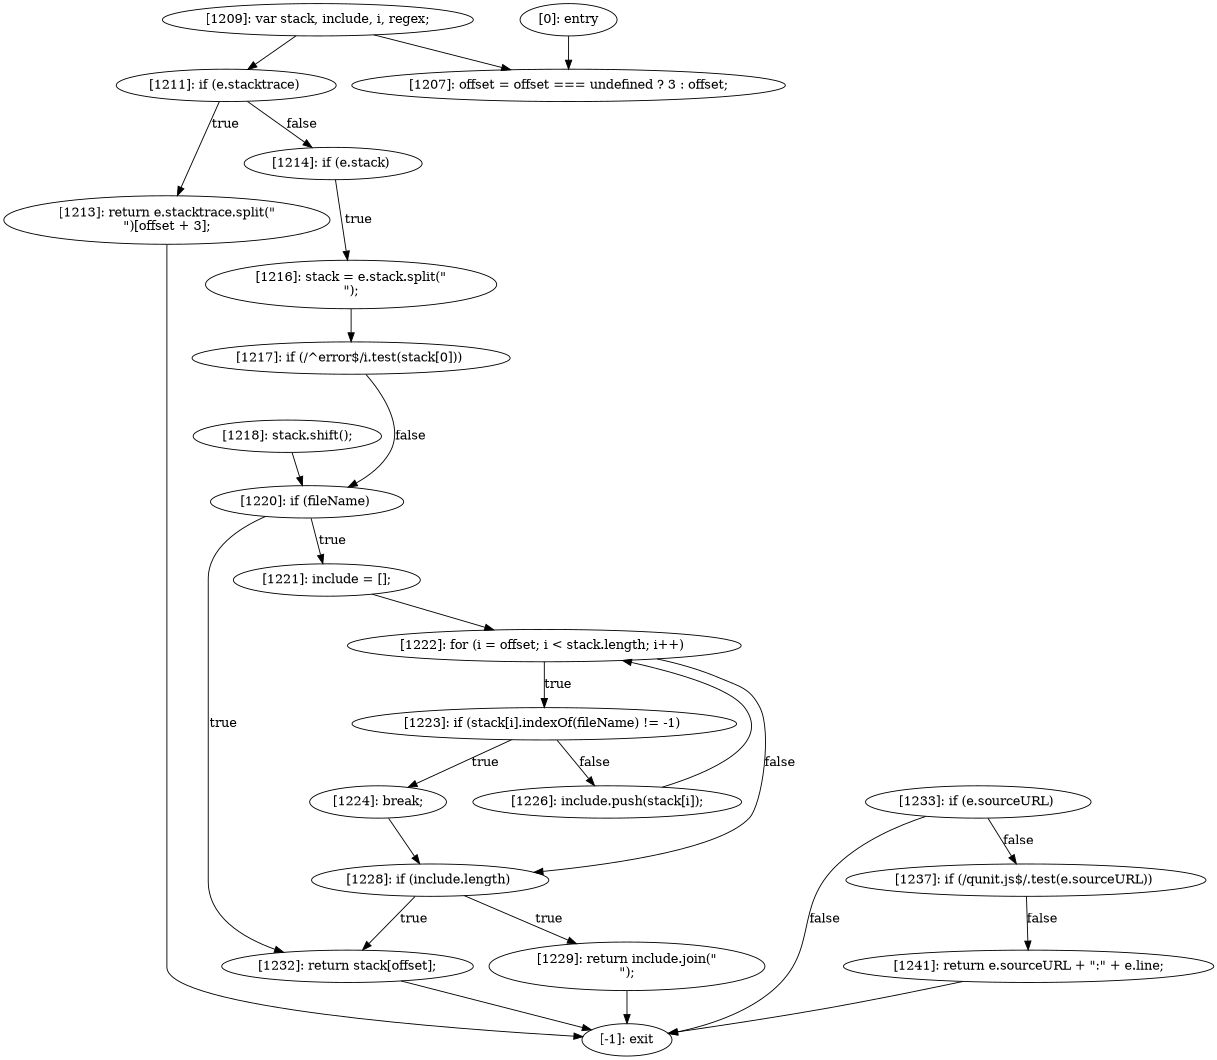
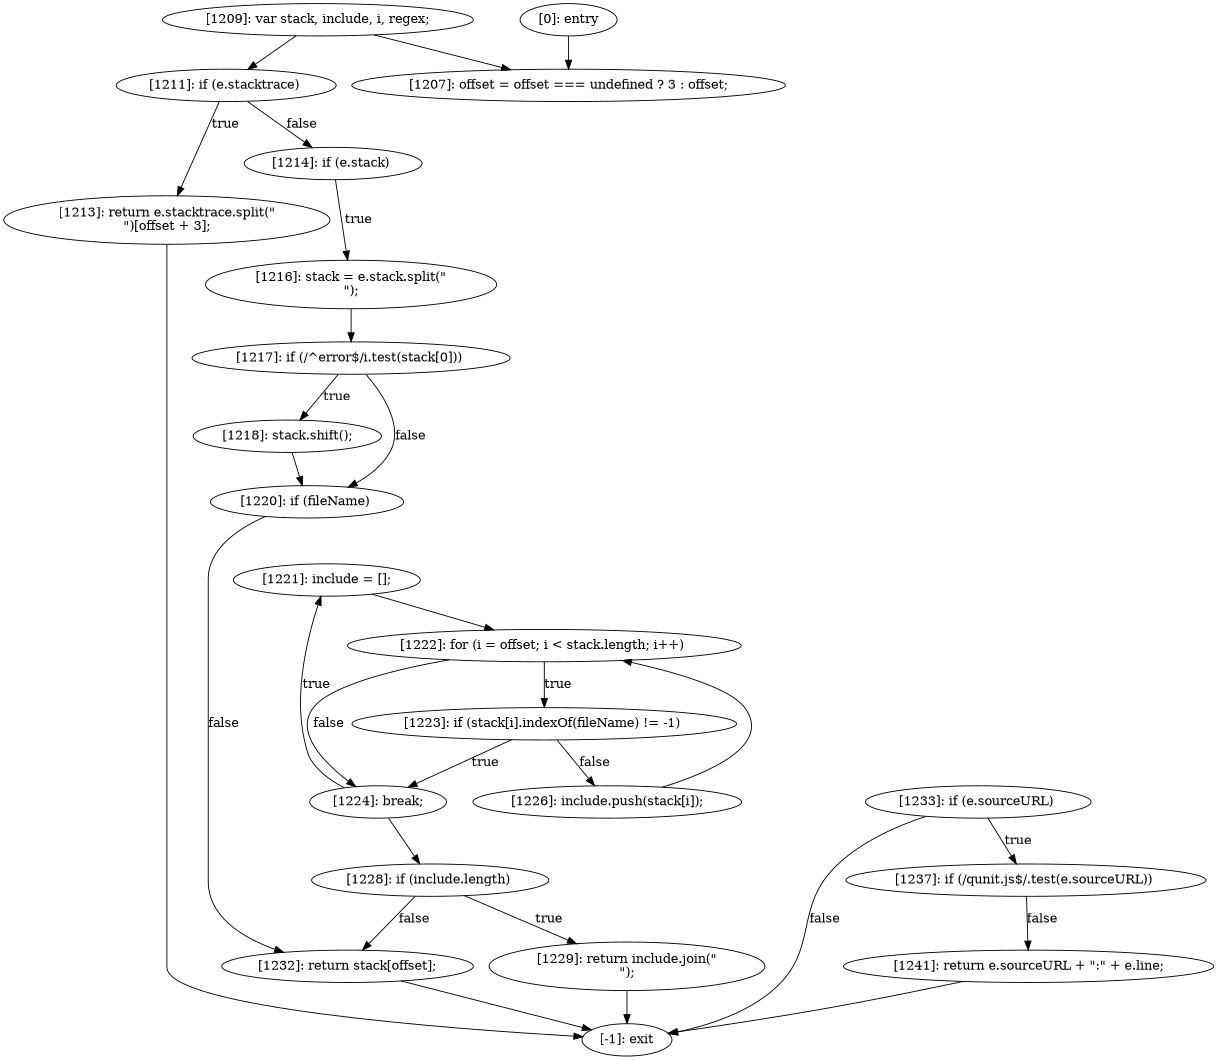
edge "[1217]: if (/^error$/i.test(stack[0]))" -> "[1218]: stack.shift();": added, label "true"
edge "[1220]: if (fileName)" -> "[1221]: include = [];": now "[1224]: break;" -> "[1221]: include = [];"
edge "[1220]: if (fileName)" -> "[1232]: return stack[offset];": label "true" -> "false"
edge "[1222]: for (i = offset; i < stack.length; i++)" -> "[1228]: if (include.length)": now "[1222]: for (i = offset; i < stack.length; i++)" -> "[1224]: break;"
edge "[1233]: if (e.sourceURL)" -> "[1237]: if (/qunit.js$/.test(e.sourceURL))": label "false" -> "true"
edge "[1228]: if (include.length)" -> "[1232]: return stack[offset];": label "true" -> "false"
